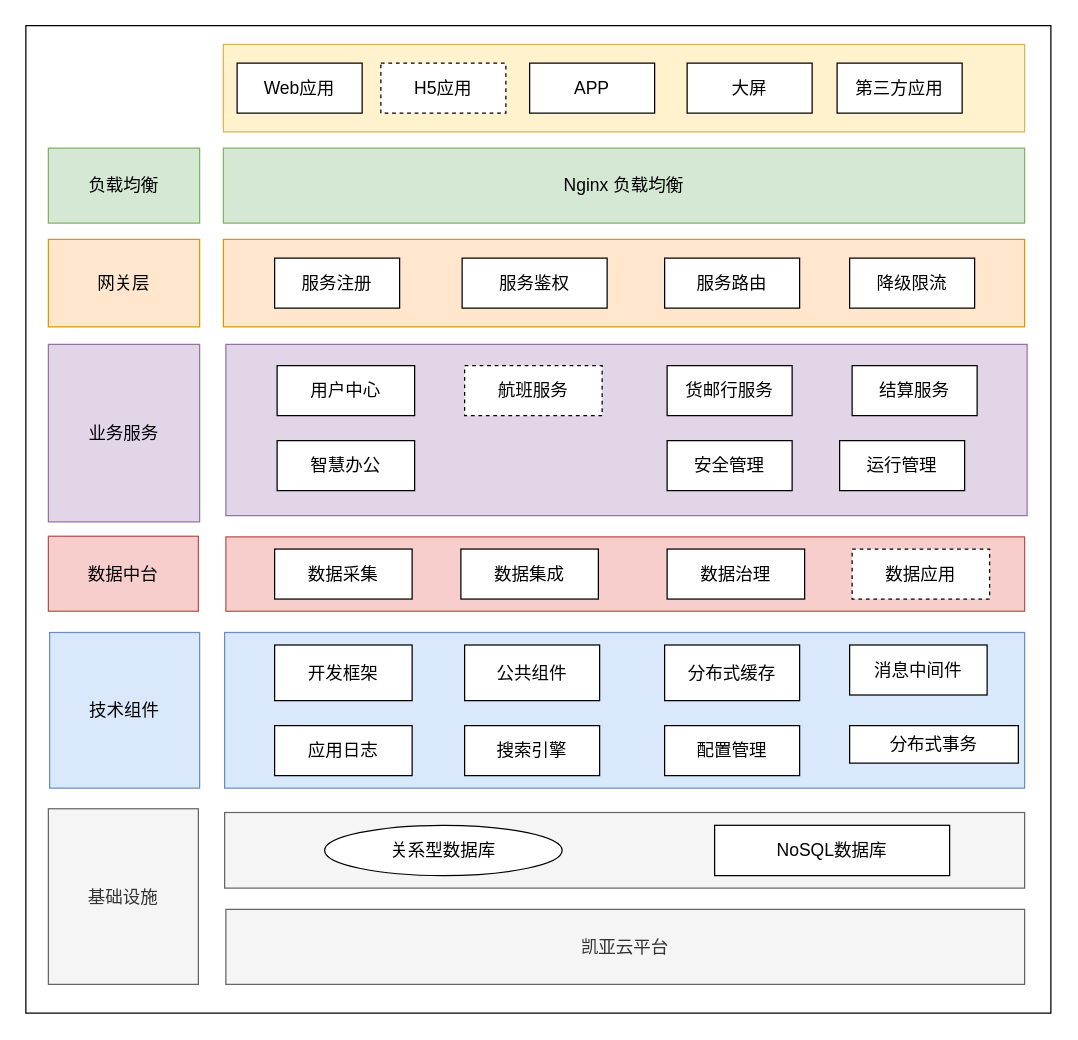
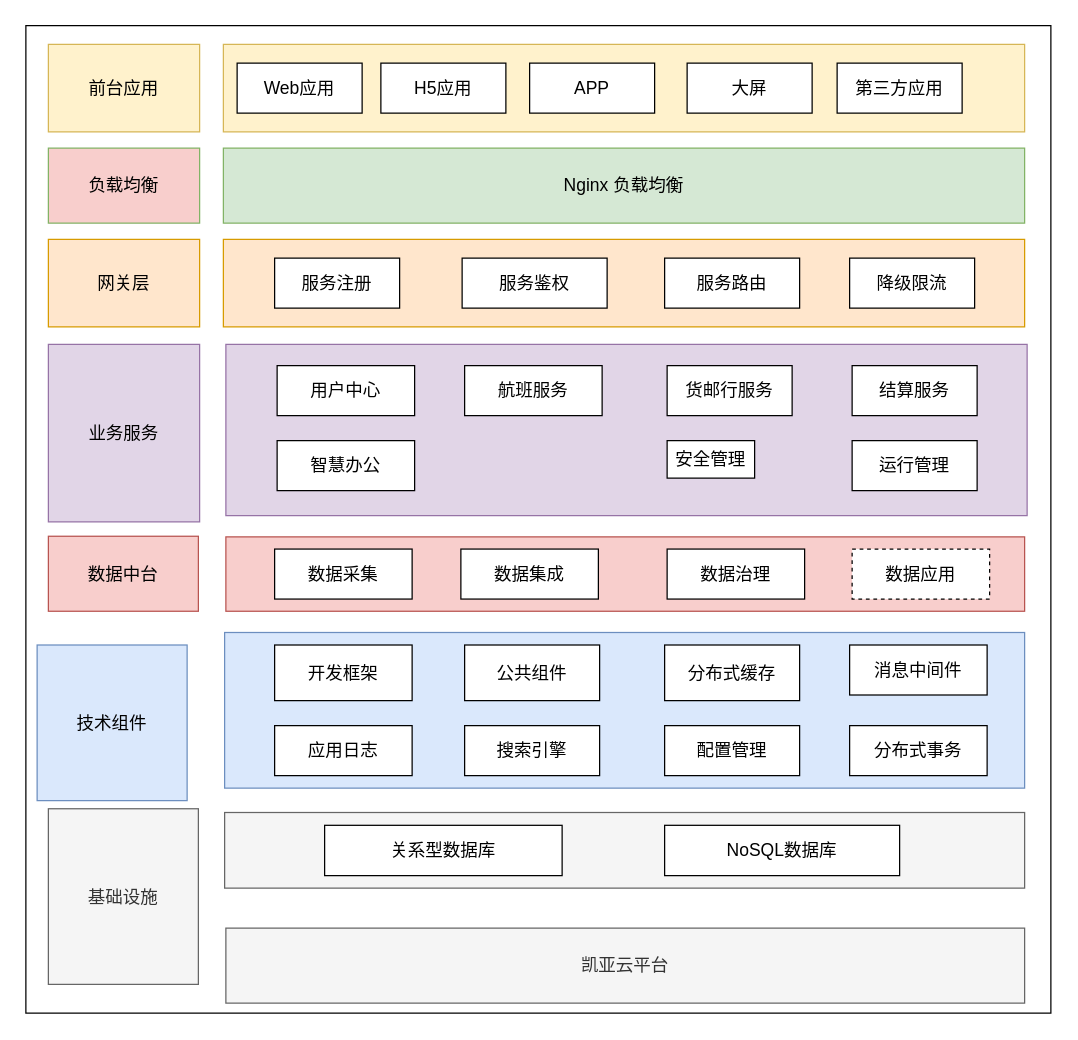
node "前台应用": added
node "H5应用": style dashed -> solid
node "负载均衡": fillcolor #d5e8d4 -> #f8cecc
node "航班服务": style dashed -> solid
node "安全管理": size 125x50 -> 88x38
node "运行管理": moved (902, 466) -> (914, 466)
node "技术组件": moved (124, 710) -> (112, 723)
node "分布式事务": size 169x38 -> 138x50
node "关系型数据库": shape ellipse -> rectangle
node "NoSQL数据库": moved (832, 850) -> (782, 850)
node "凯亚云平台": moved (625, 947) -> (625, 966)
